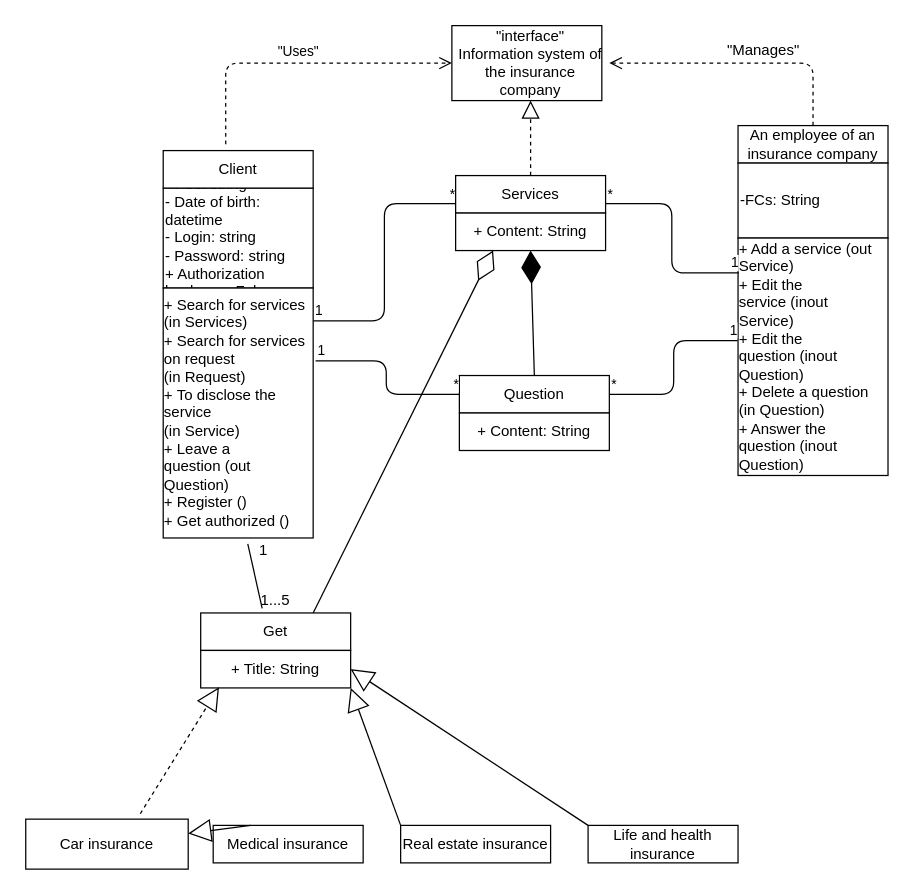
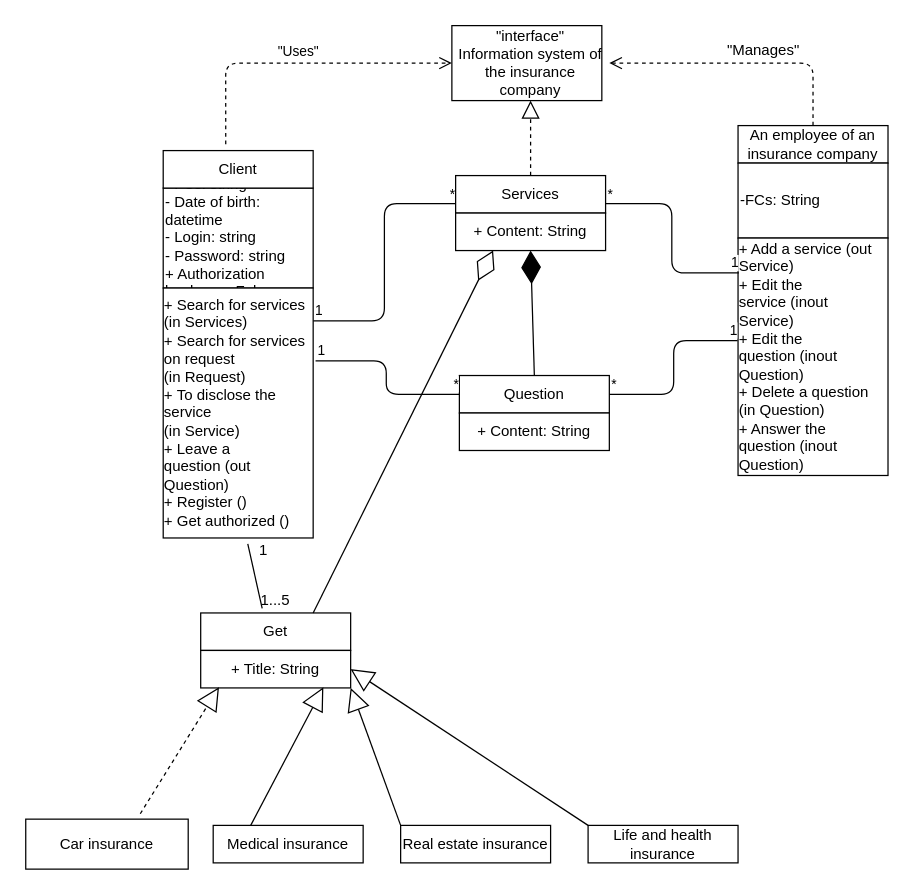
edge "Medical insurance" -> "Car insurance": now "Medical insurance" -> "+ Title: String"
